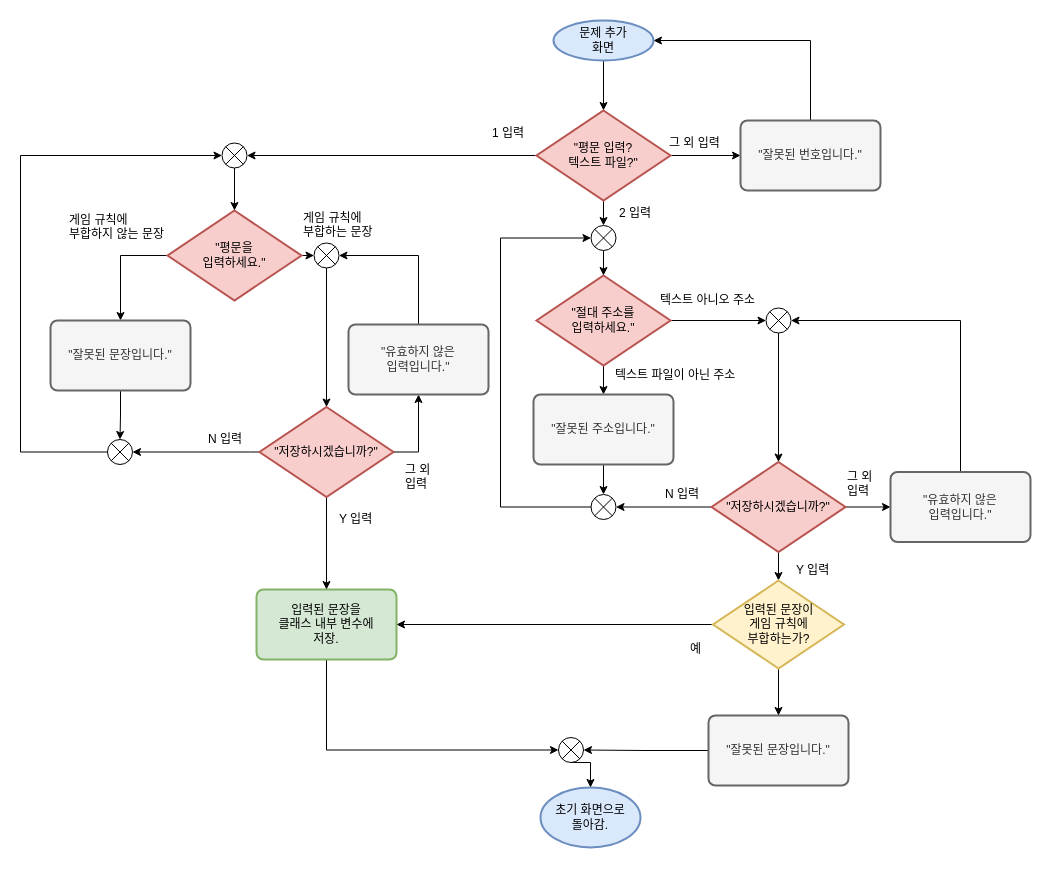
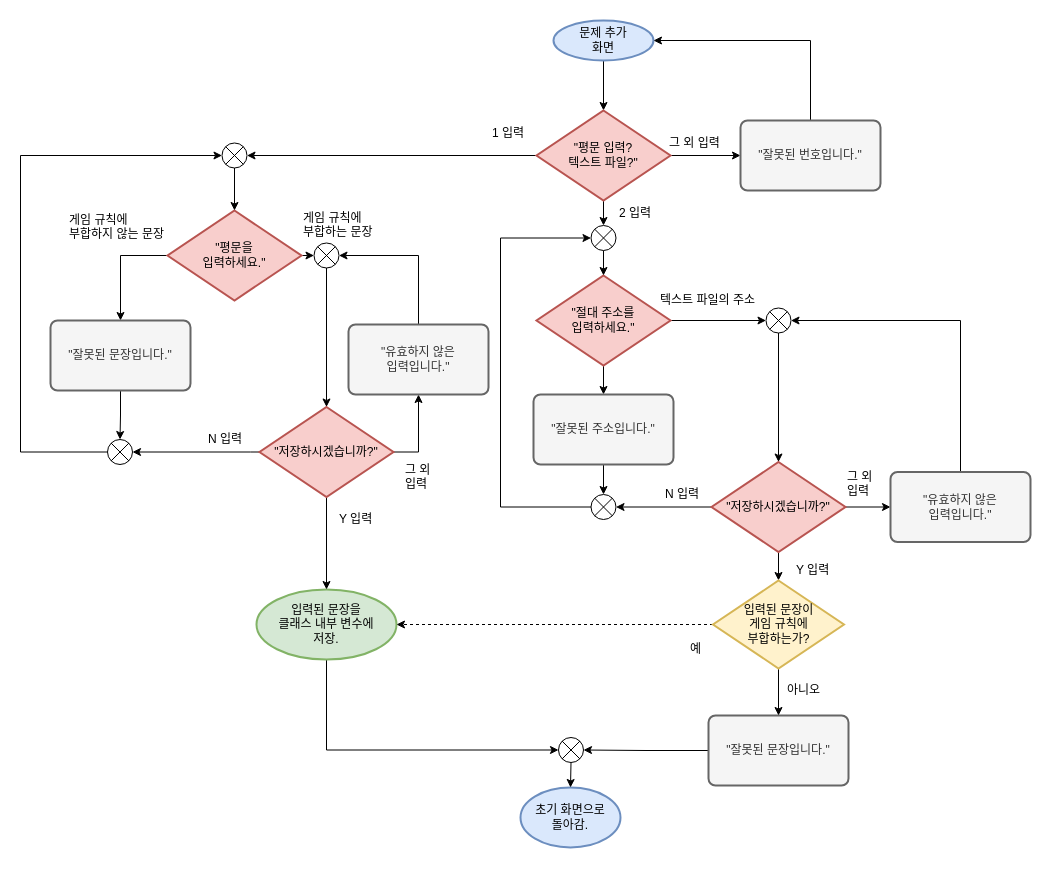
node "텍스트 아니오 주소": label "텍스트 아니오 주소" -> "텍스트 파일의 주소"
node "텍스트 파일이 아닌 주소": removed
node "입력된 문장을 클래스 내부 변수에 저장.": shape rounded rectangle -> ellipse
edge "입력된 문장이 게임 규칙에 부합하는가?" -> "입력된 문장을 클래스 내부 변수에 저장.": style solid -> dashed
node "아니오": added
node "초기 화면으로 돌아감.": moved (591, 818) -> (571, 818)
